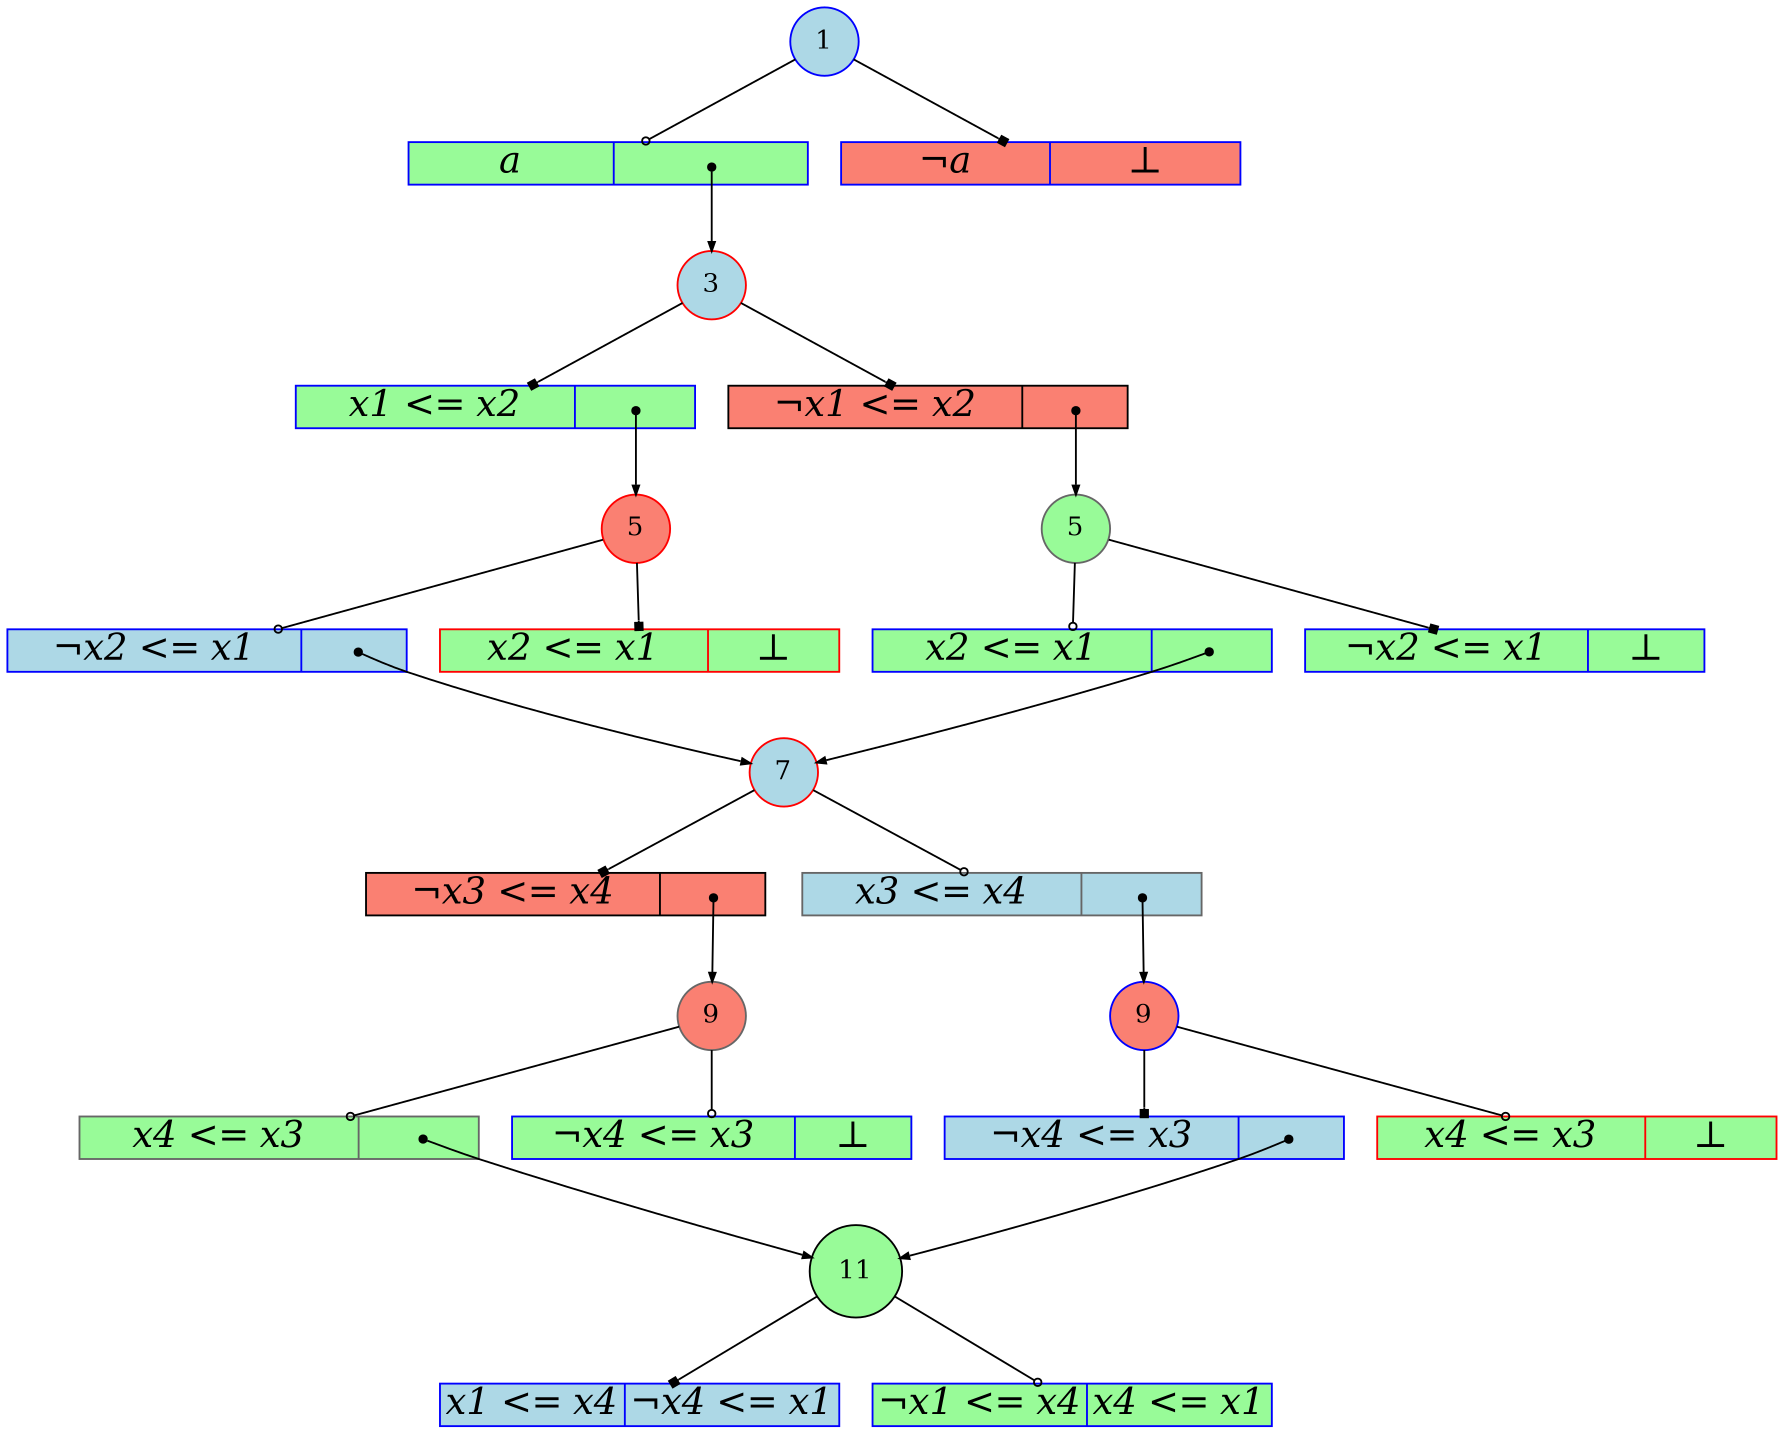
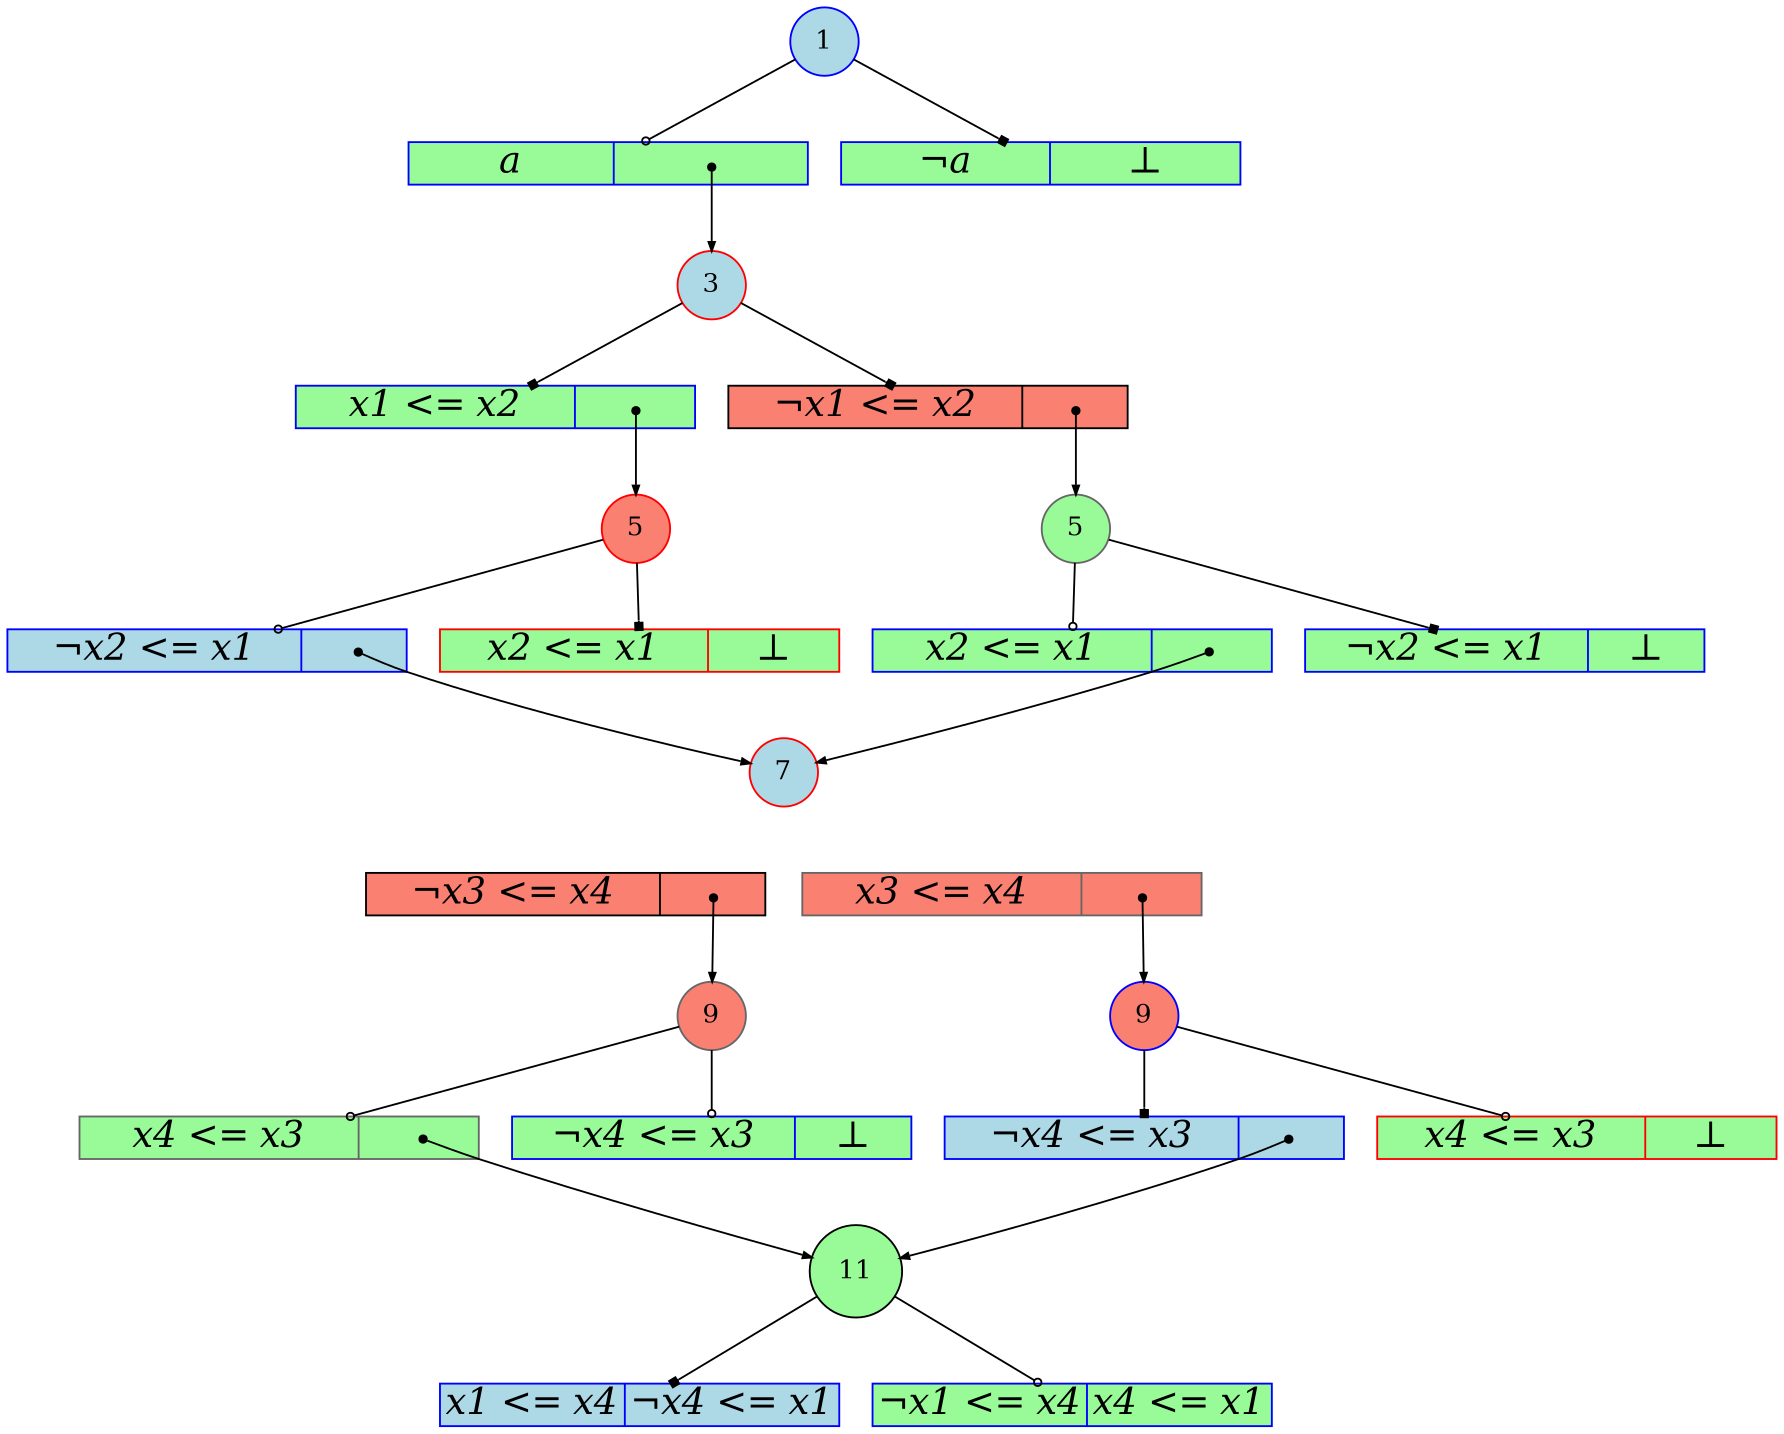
node "¬a": fillcolor salmon -> palegreen
edge "7" -> "¬x3 <= x4": removed
edge "7" -> "x3 <= x4": removed
node "x3 <= x4": fillcolor lightblue -> salmon
